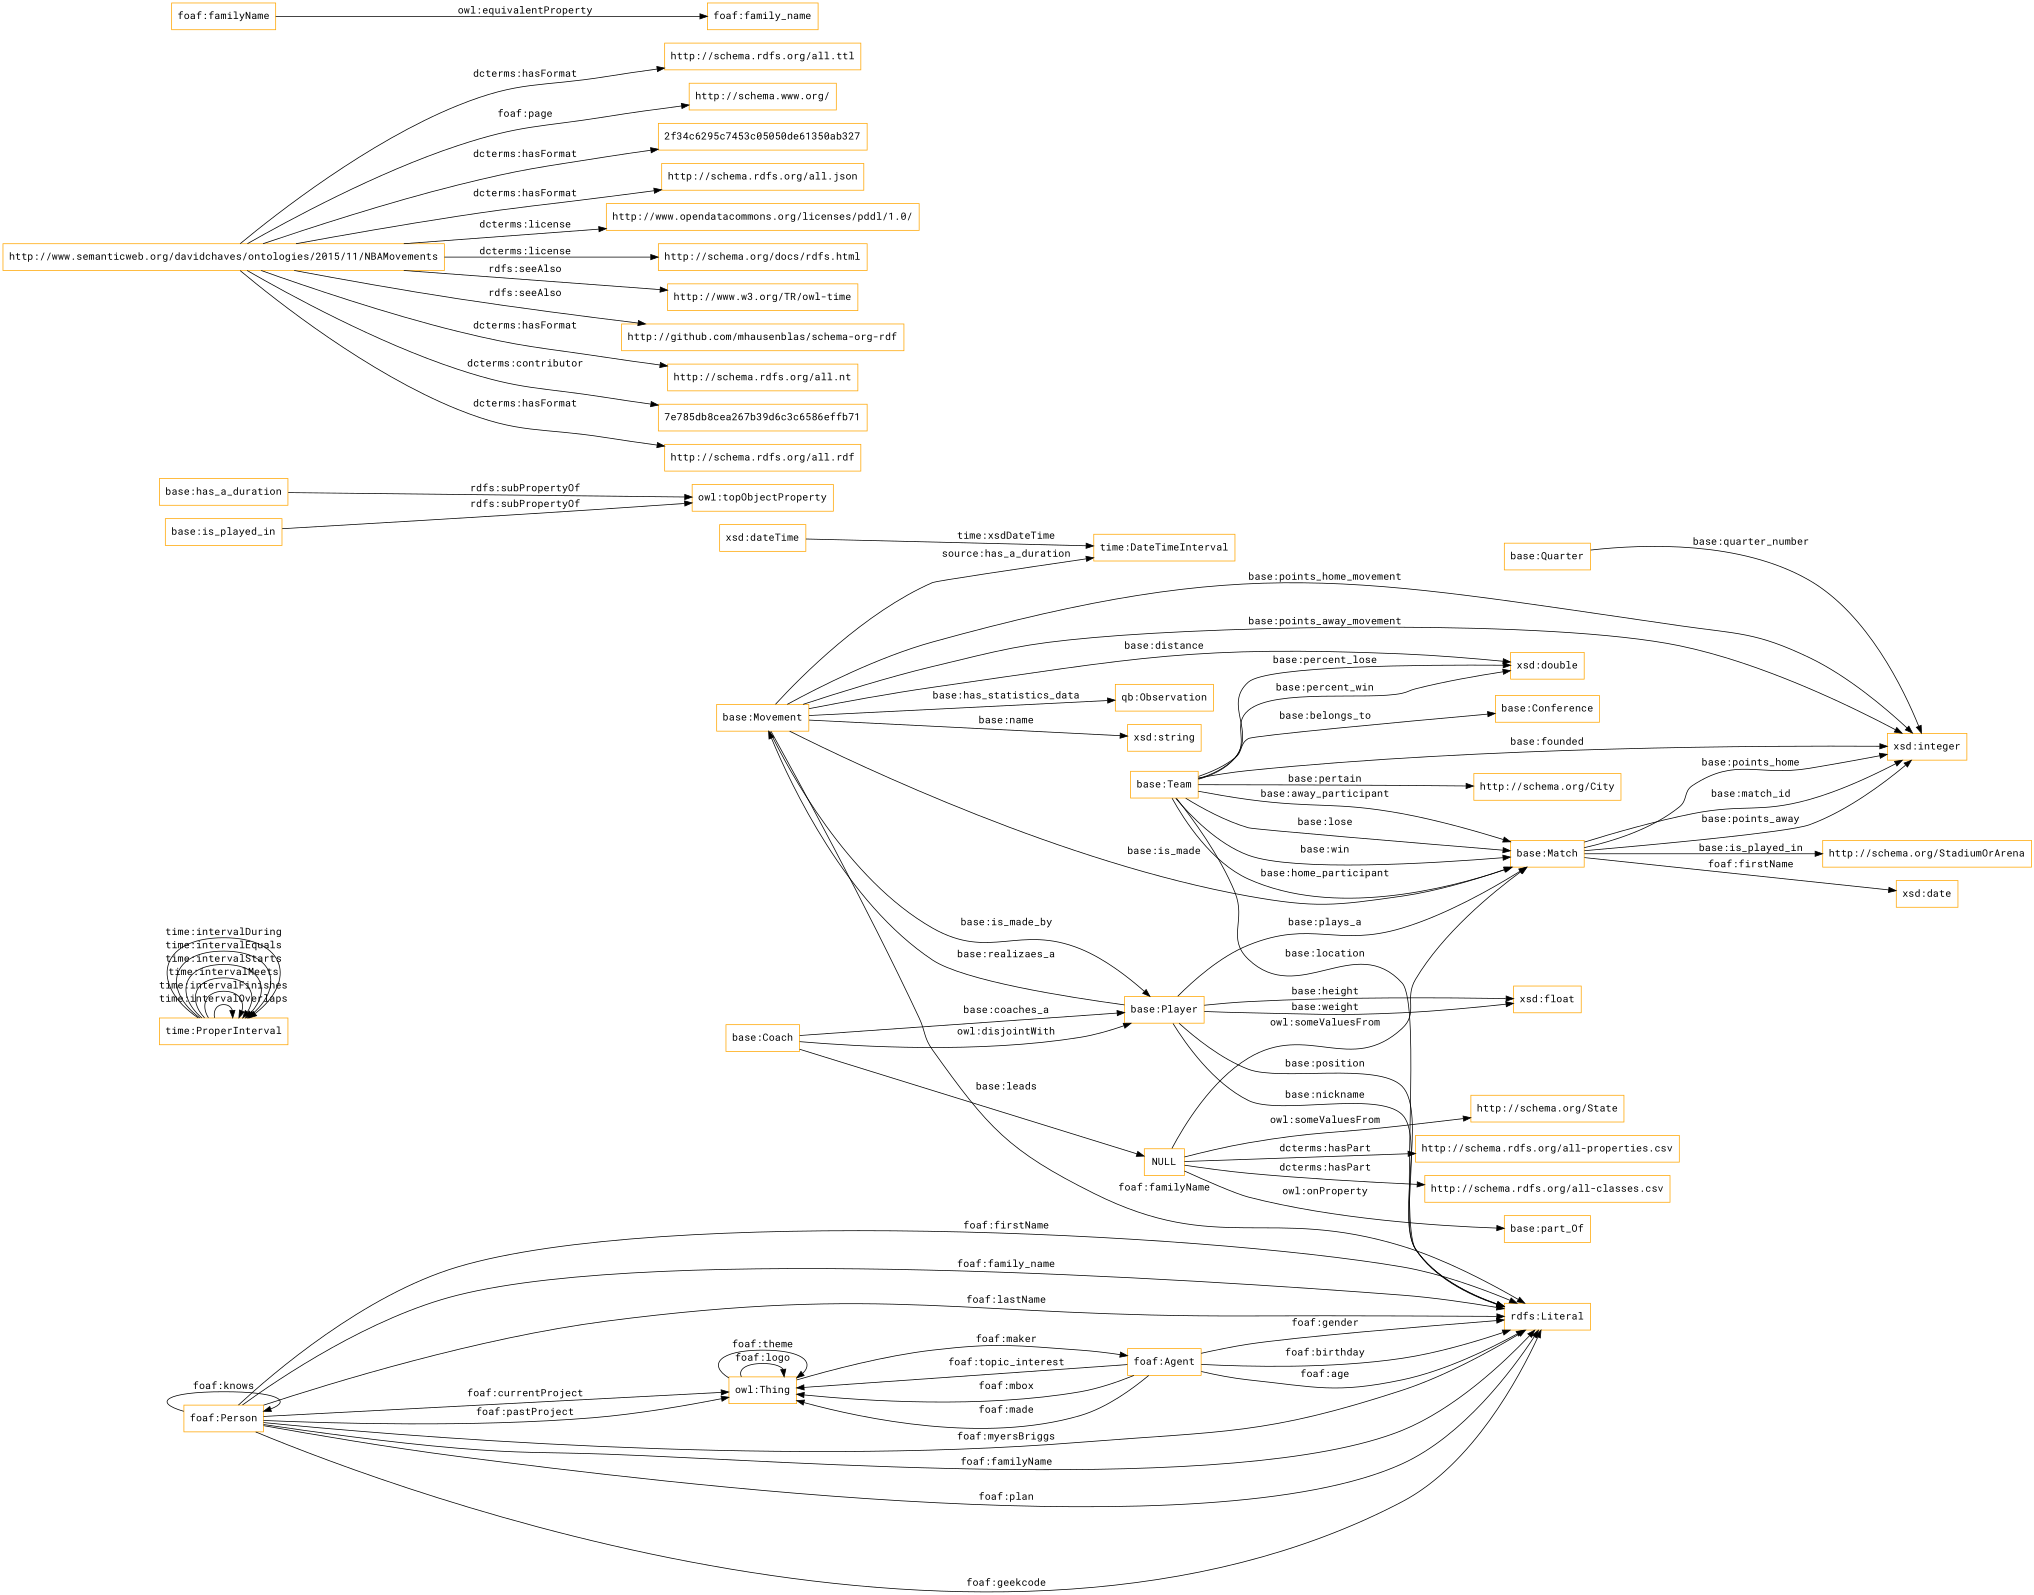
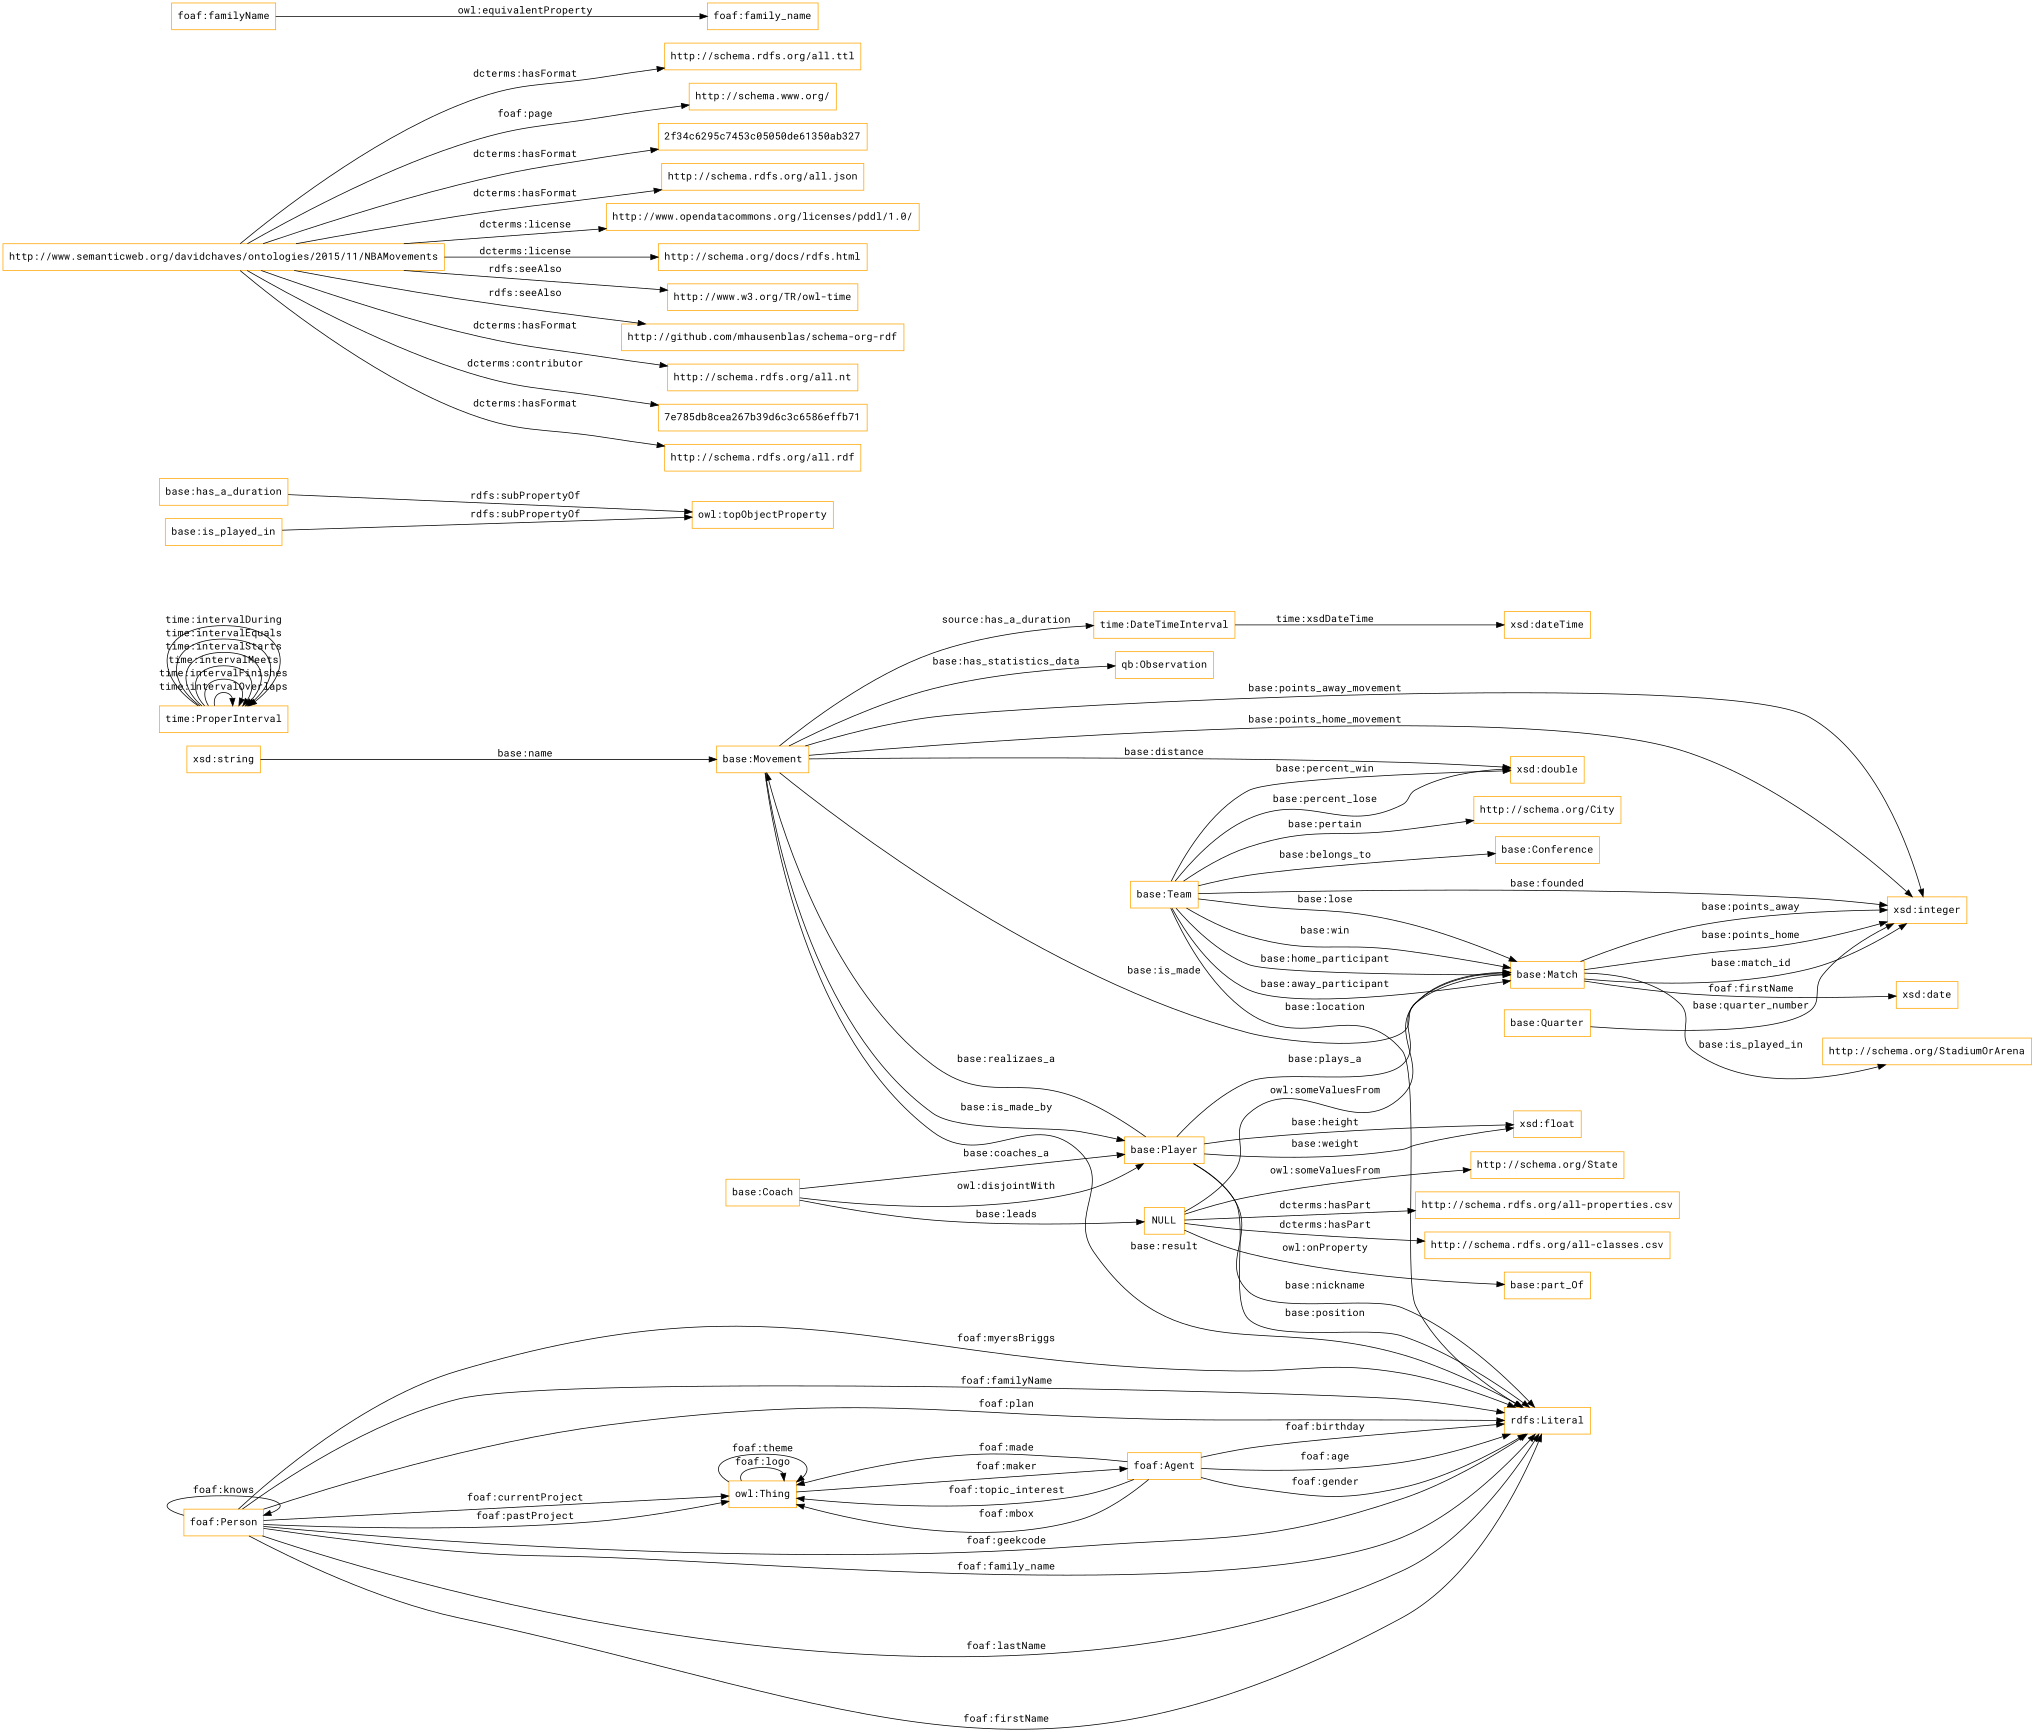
edge "xsd:dateTime" -> "time:DateTimeInterval": reversed
edge "base:Movement" -> "xsd:string": reversed
edge "base:Movement" -> "rdfs:Literal": label "foaf:familyName" -> "base:result"
